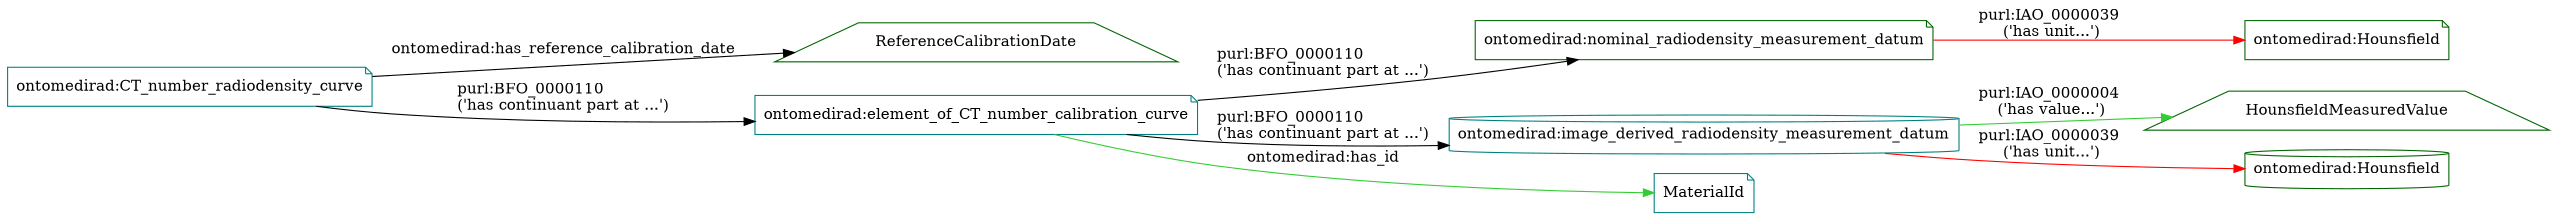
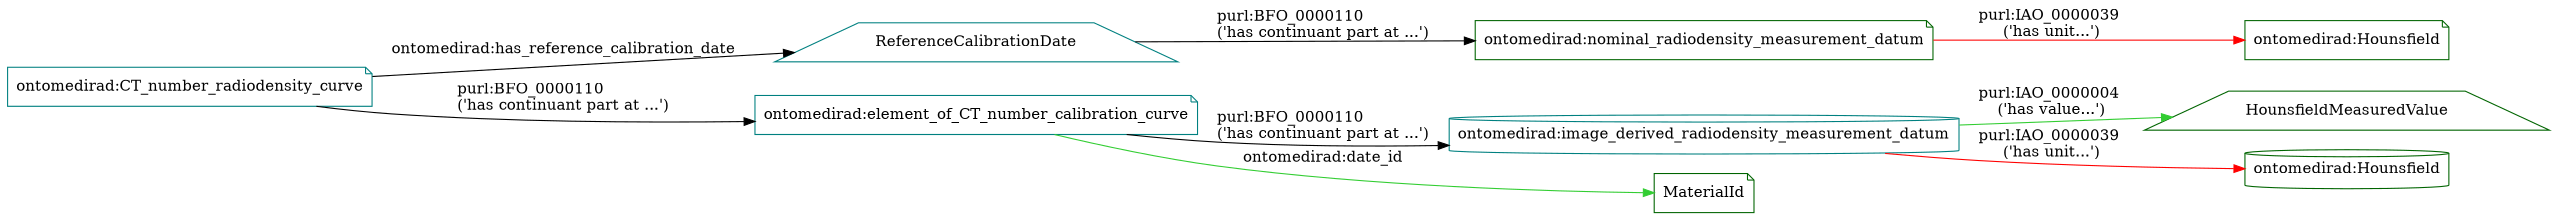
node "ReferenceCalibrationDate": color darkgreen -> teal
edge "ontomedirad:element_of_CT_number_calibration_curve" -> "ontomedirad:nominal_radiodensity_measurement_datum": now "ReferenceCalibrationDate" -> "ontomedirad:nominal_radiodensity_measurement_datum"
edge "ontomedirad:element_of_CT_number_calibration_curve" -> "MaterialId": label "ontomedirad:has_id" -> "ontomedirad:date_id"
node "MaterialId": color teal -> darkgreen
